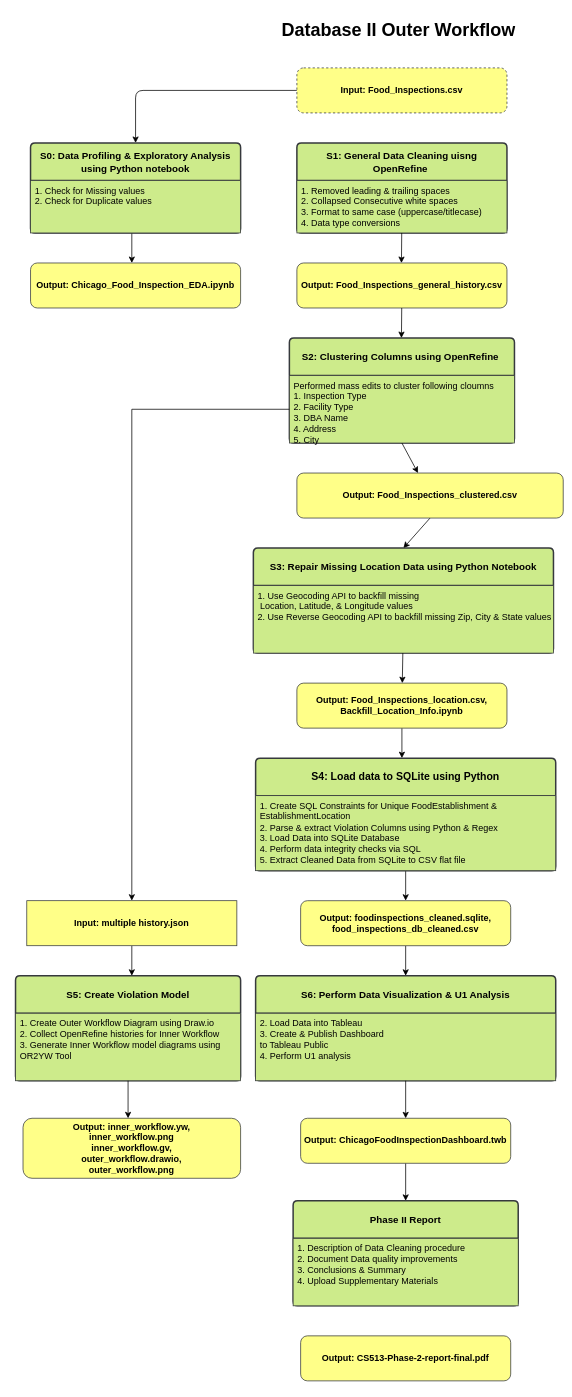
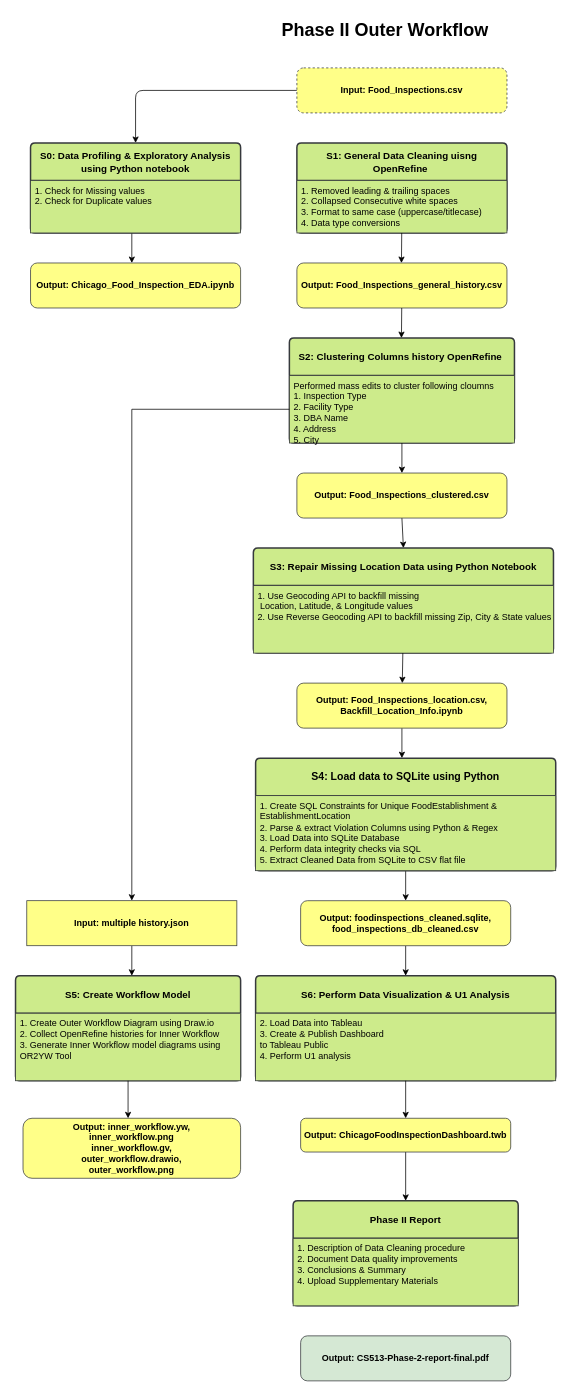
node "Database II Outer Workflow": label "Database II Outer Workflow" -> "Phase II Outer Workflow"
node "S2: Clustering Columns using OpenRefine": label "S2: Clustering Columns using OpenRefine" -> "S2: Clustering Columns history OpenRefine"
node "Output: Food_Inspections_clustered.csv": size 266x45 -> 210x45
node "S5: Create Violation Model": label "S5: Create Violation Model" -> "S5: Create Workflow Model"
node "Output: ChicagoFoodInspectionDashboard.twb": size 210x45 -> 210x34
node "Output: CS513-Phase-2-report-final.pdf": fillcolor #ffff88 -> #d5e8d4
